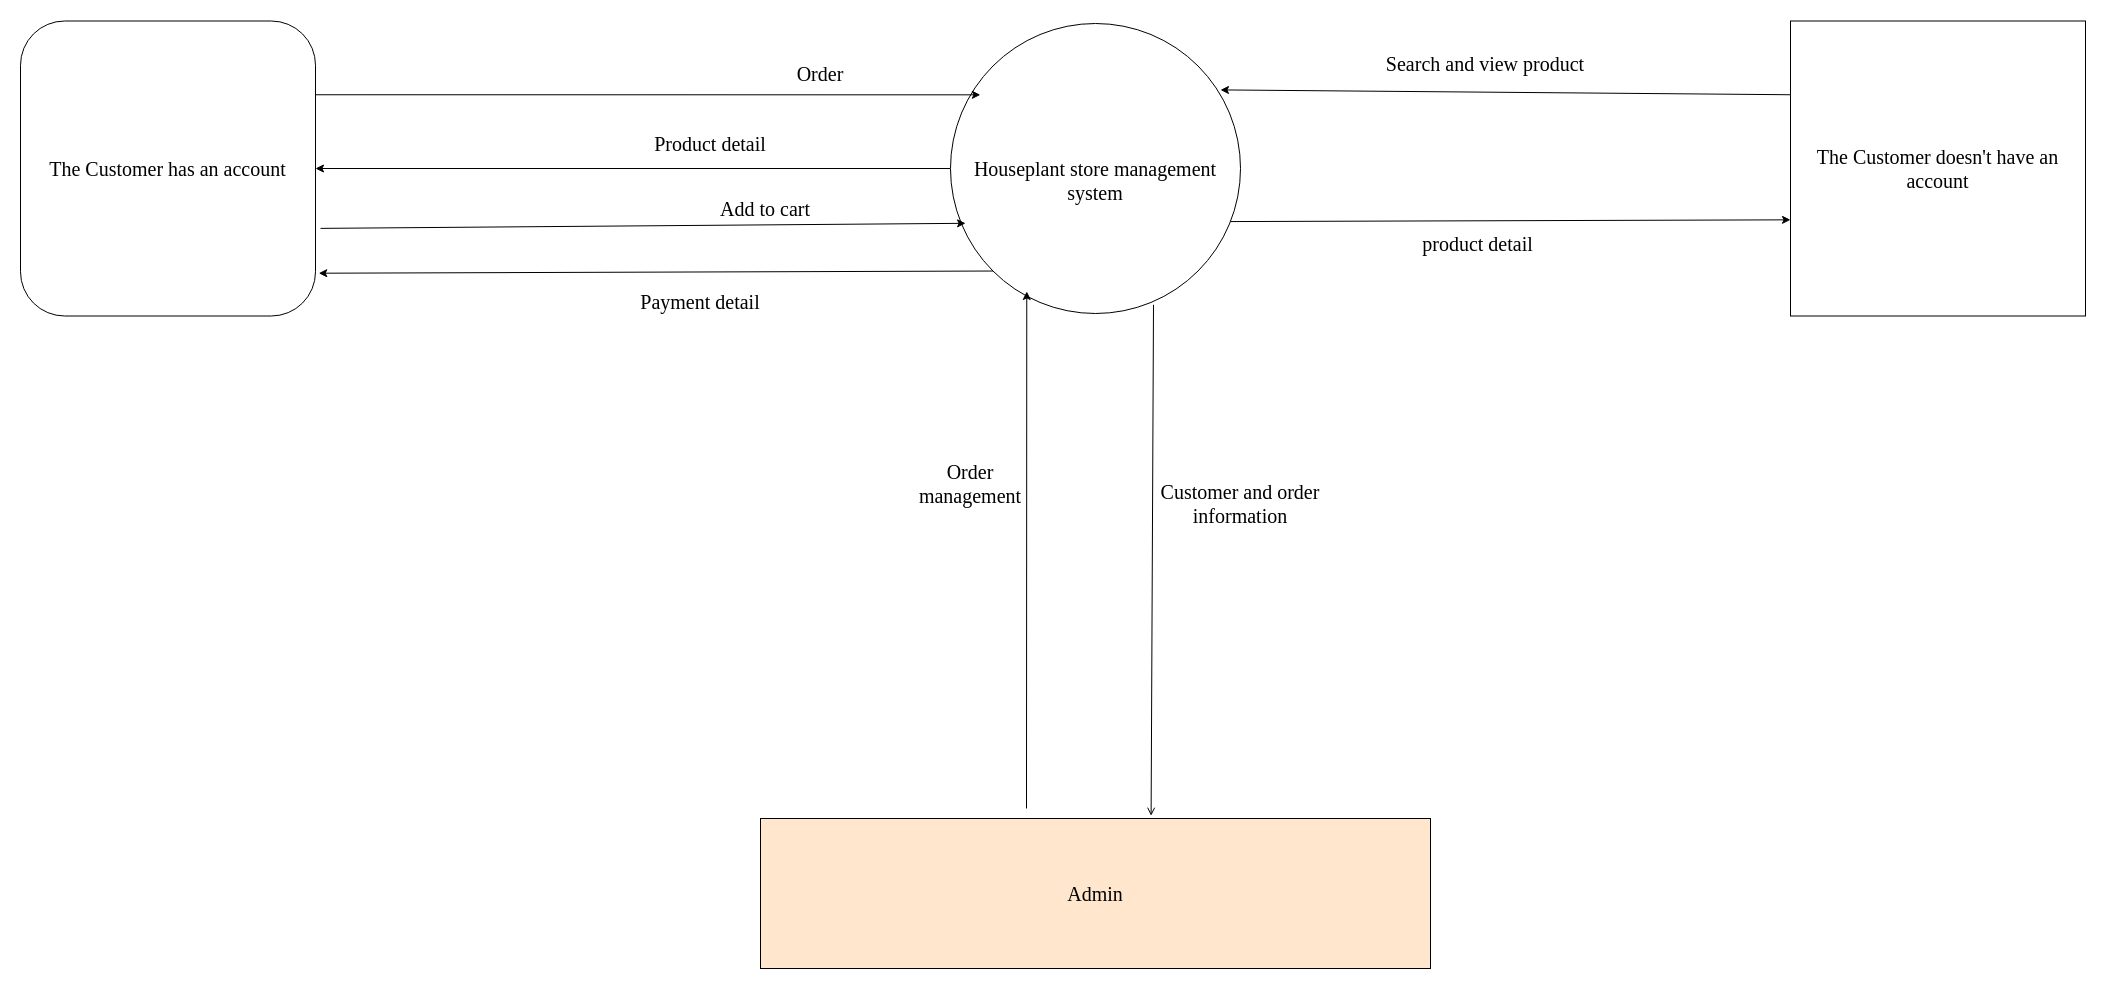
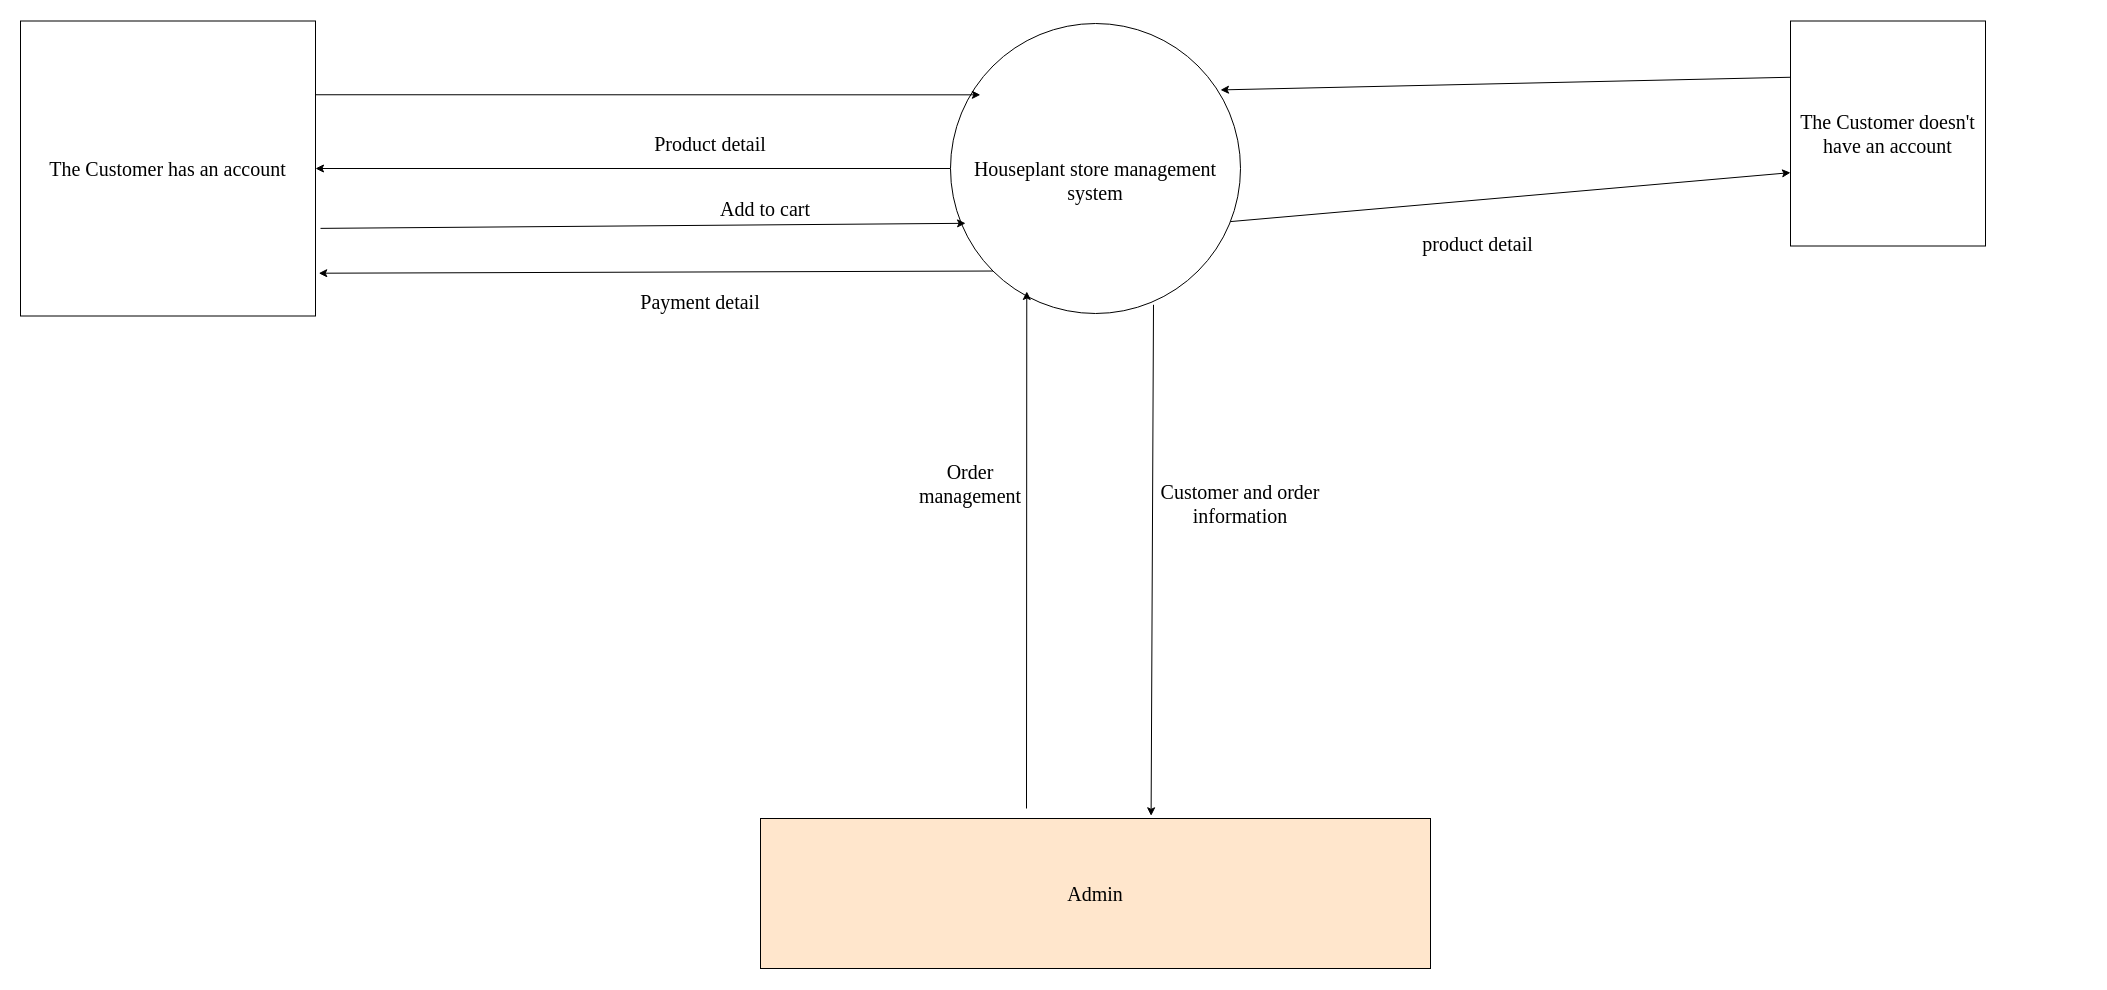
node "Search and view product": removed
node "Order": removed
node "The Customer has an account": shape rounded rectangle -> rectangle
node "The Customer doesn't have an account": size 295x295 -> 195x225
edge "Houseplant store management system" -> "Admin": arrowhead open -> classic
